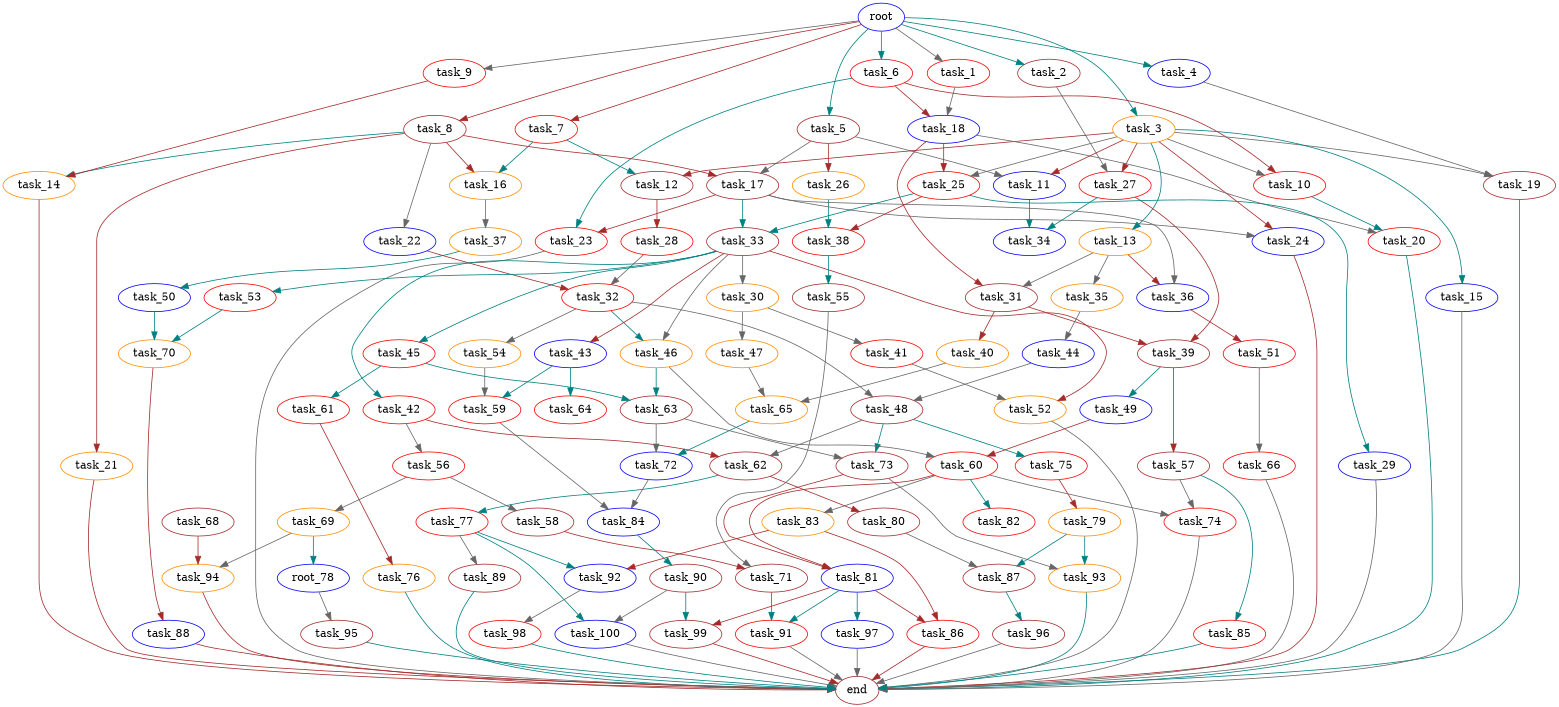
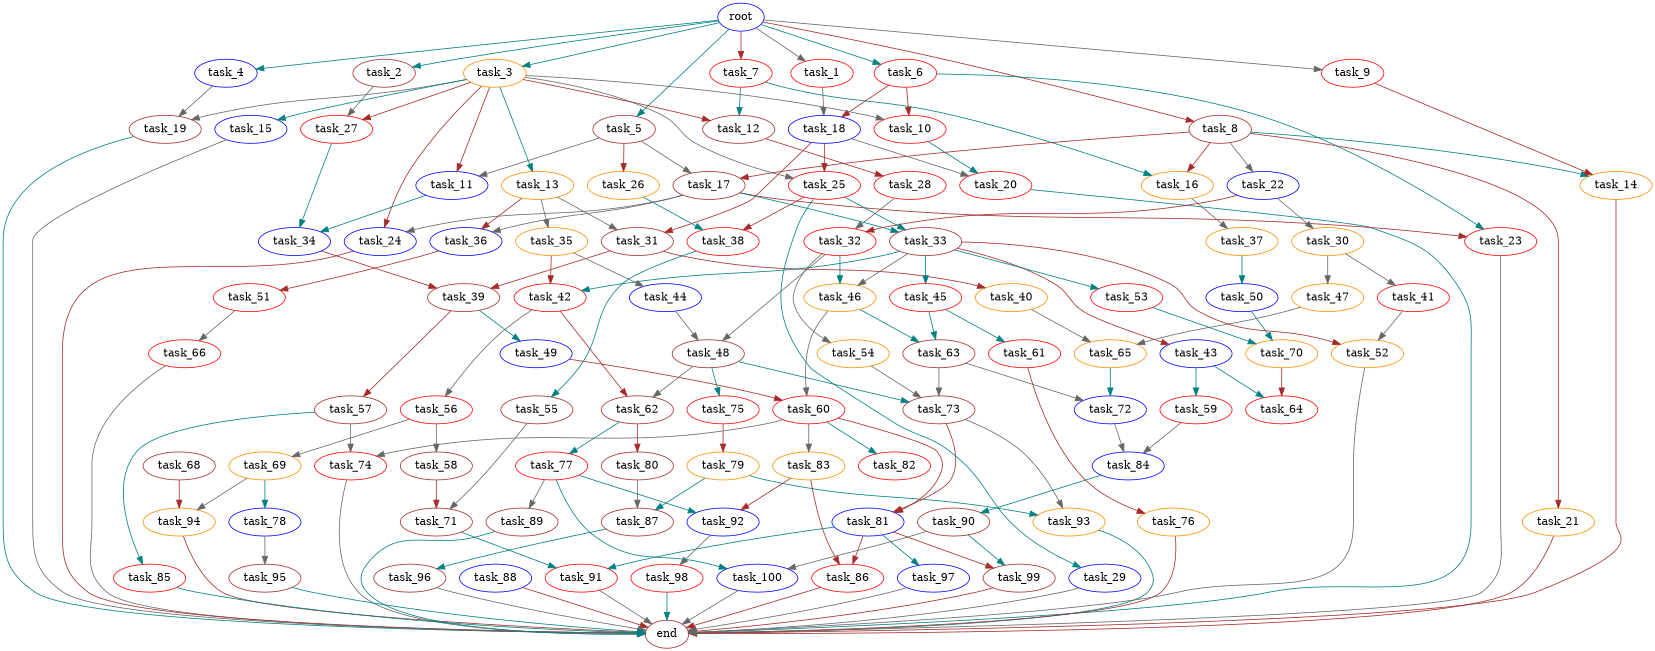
edge "task_27" -> "task_39": now "task_34" -> "task_39"
edge "task_35" -> "task_42": added
edge "task_33" -> "task_30": now "task_22" -> "task_30"
edge "task_54" -> "task_59": now "task_54" -> "task_73"
edge "task_70" -> "task_88": now "task_70" -> "task_64"
node "root_78": label "root_78" -> "task_78"
edge "task_76" -> "end": color teal -> brown
